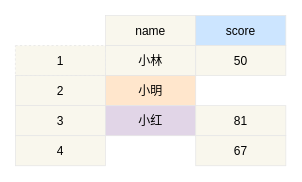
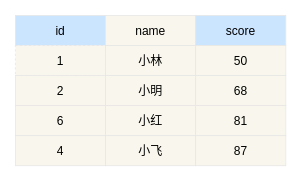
node "id": added
node "小明": fillcolor #ffe6cc -> #f9f7ed
node "68": added
node "3": label "3" -> "6"
node "小红": fillcolor #e1d5e7 -> #f9f7ed
node "小飞": added
node "67": label "67" -> "87"
